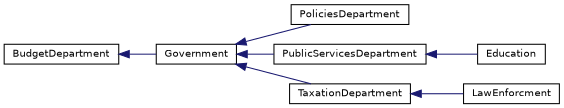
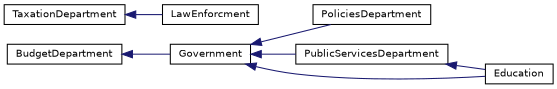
edge "TaxationDepartment" -> "Government": now "Education" -> "Government"
